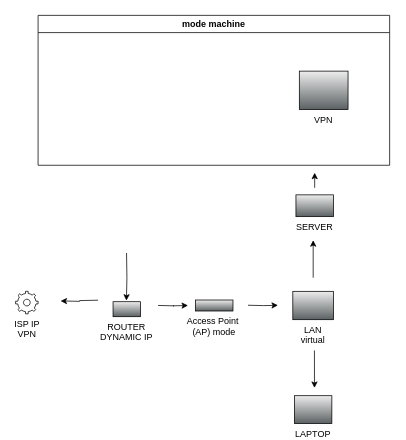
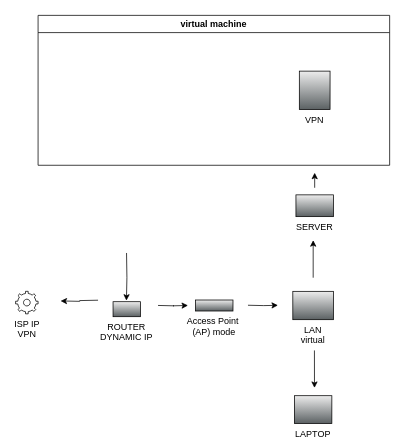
node "mode machine": label "mode machine" -> "virtual machine"
node "VPN": size 49x38 -> 31x38
